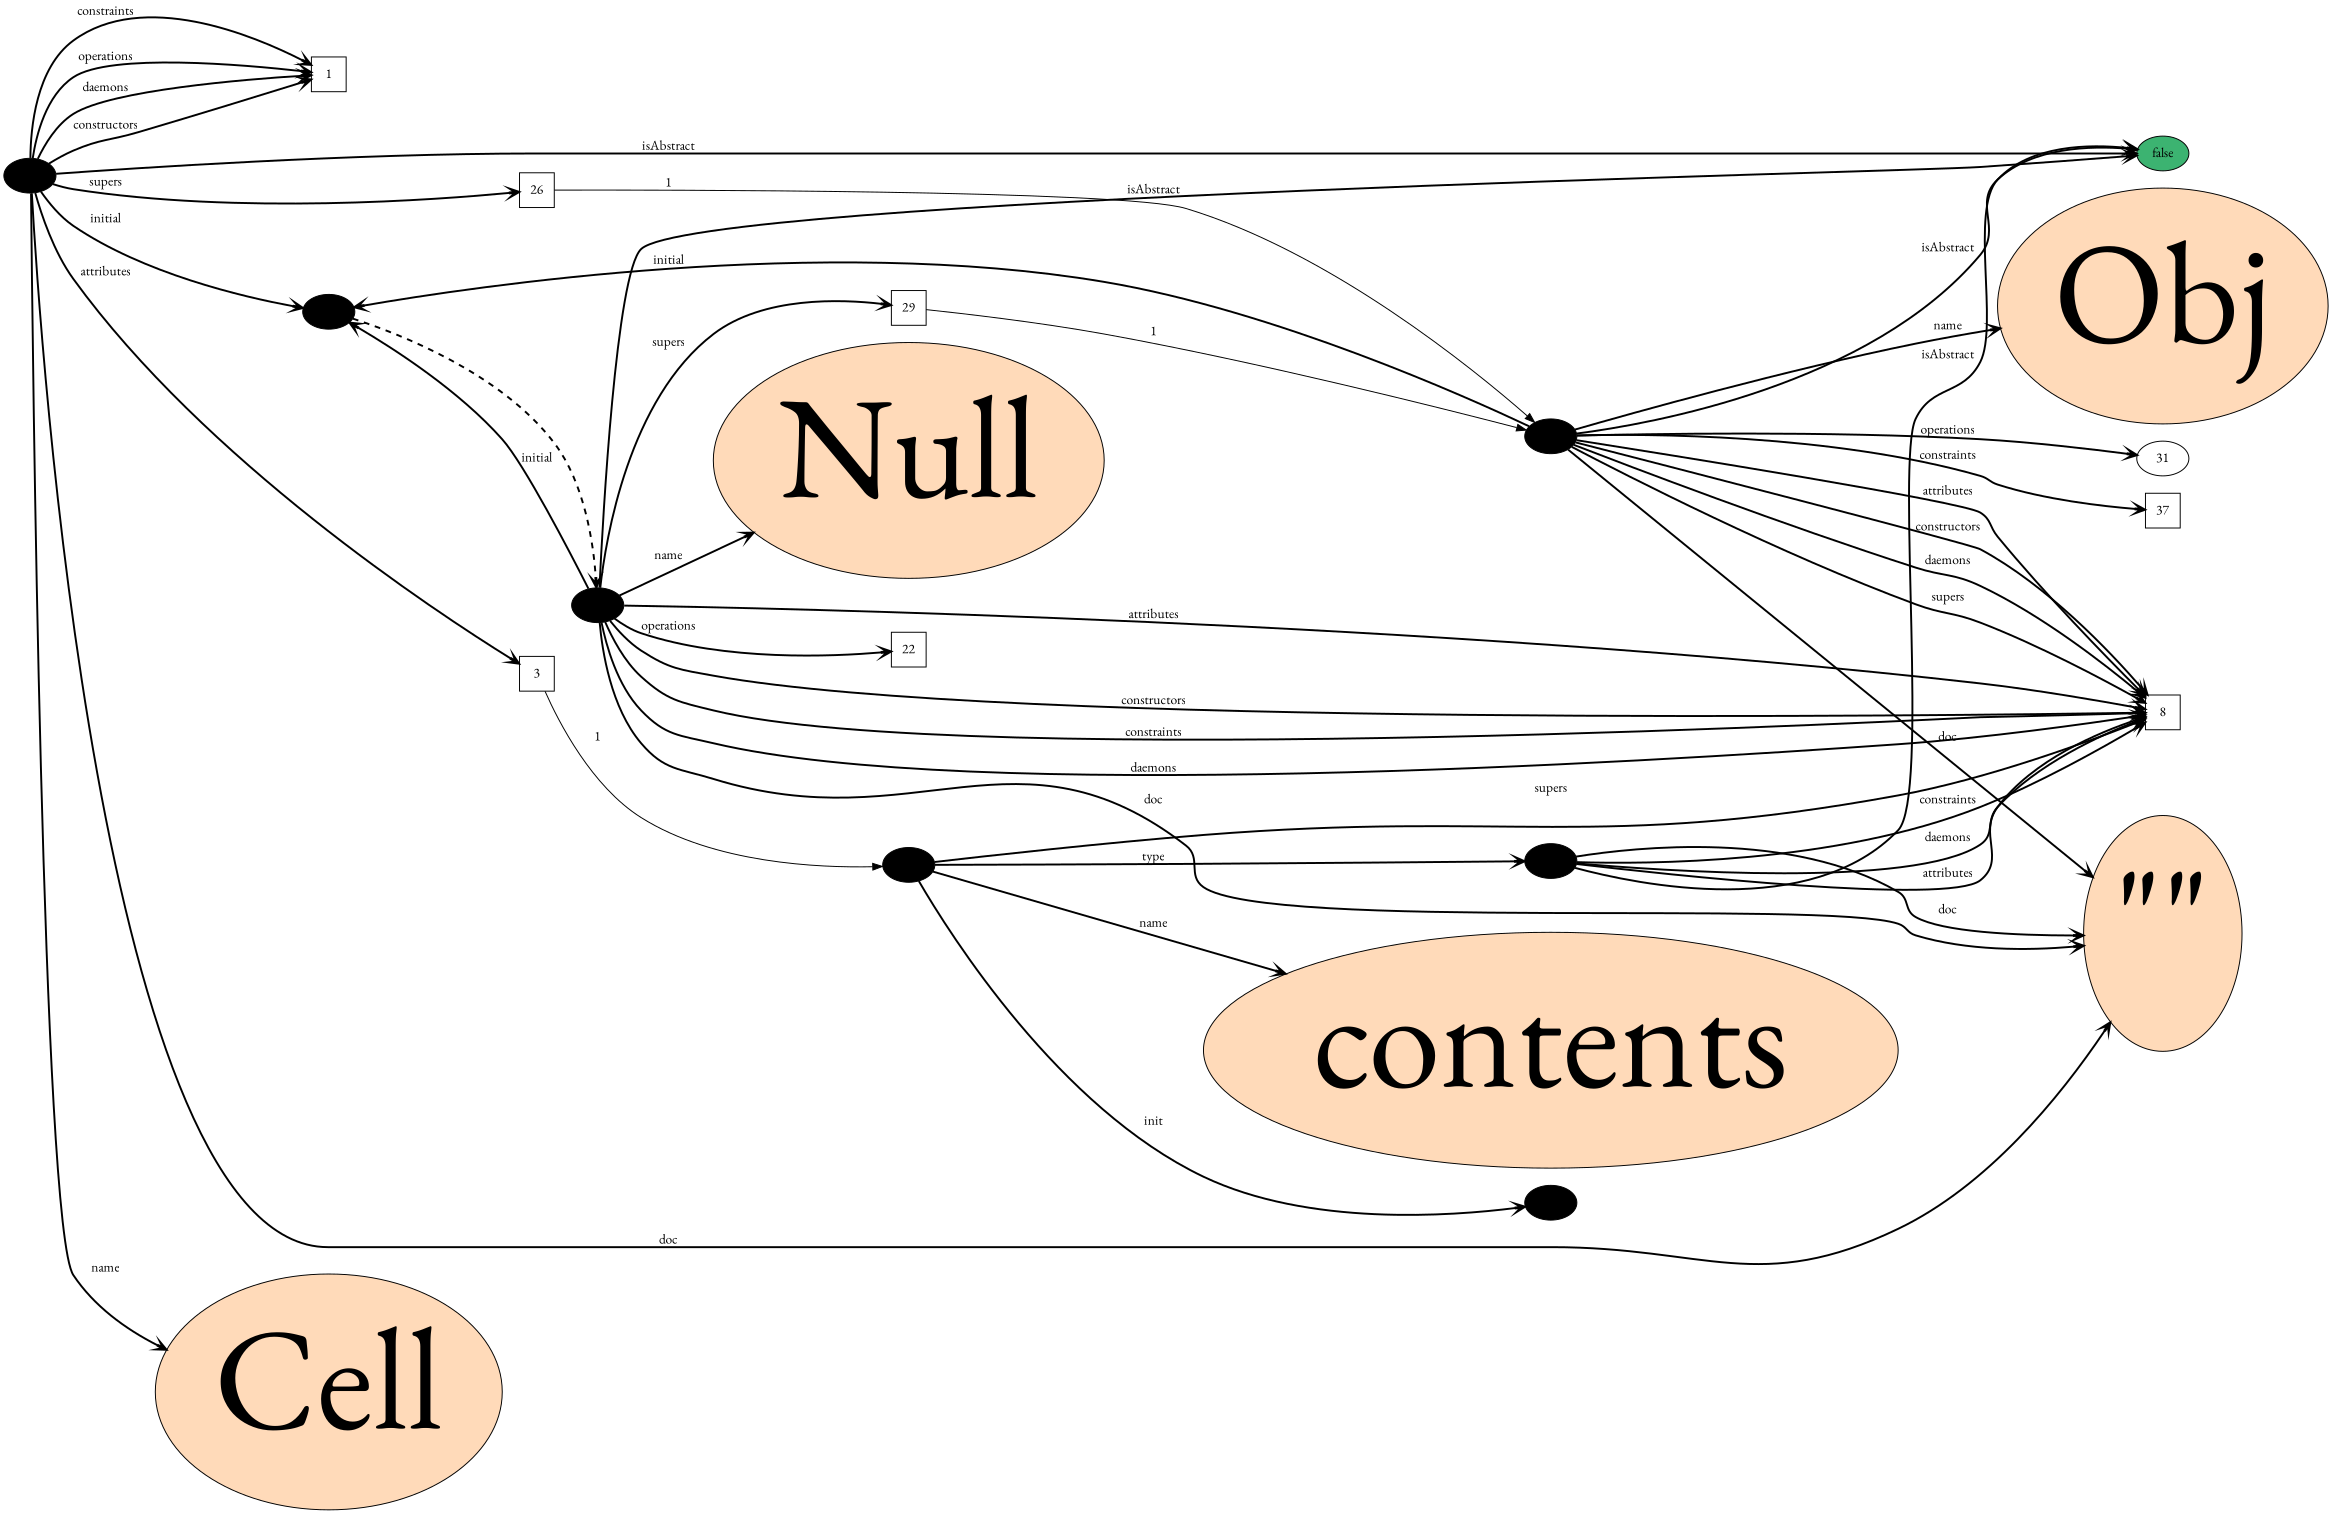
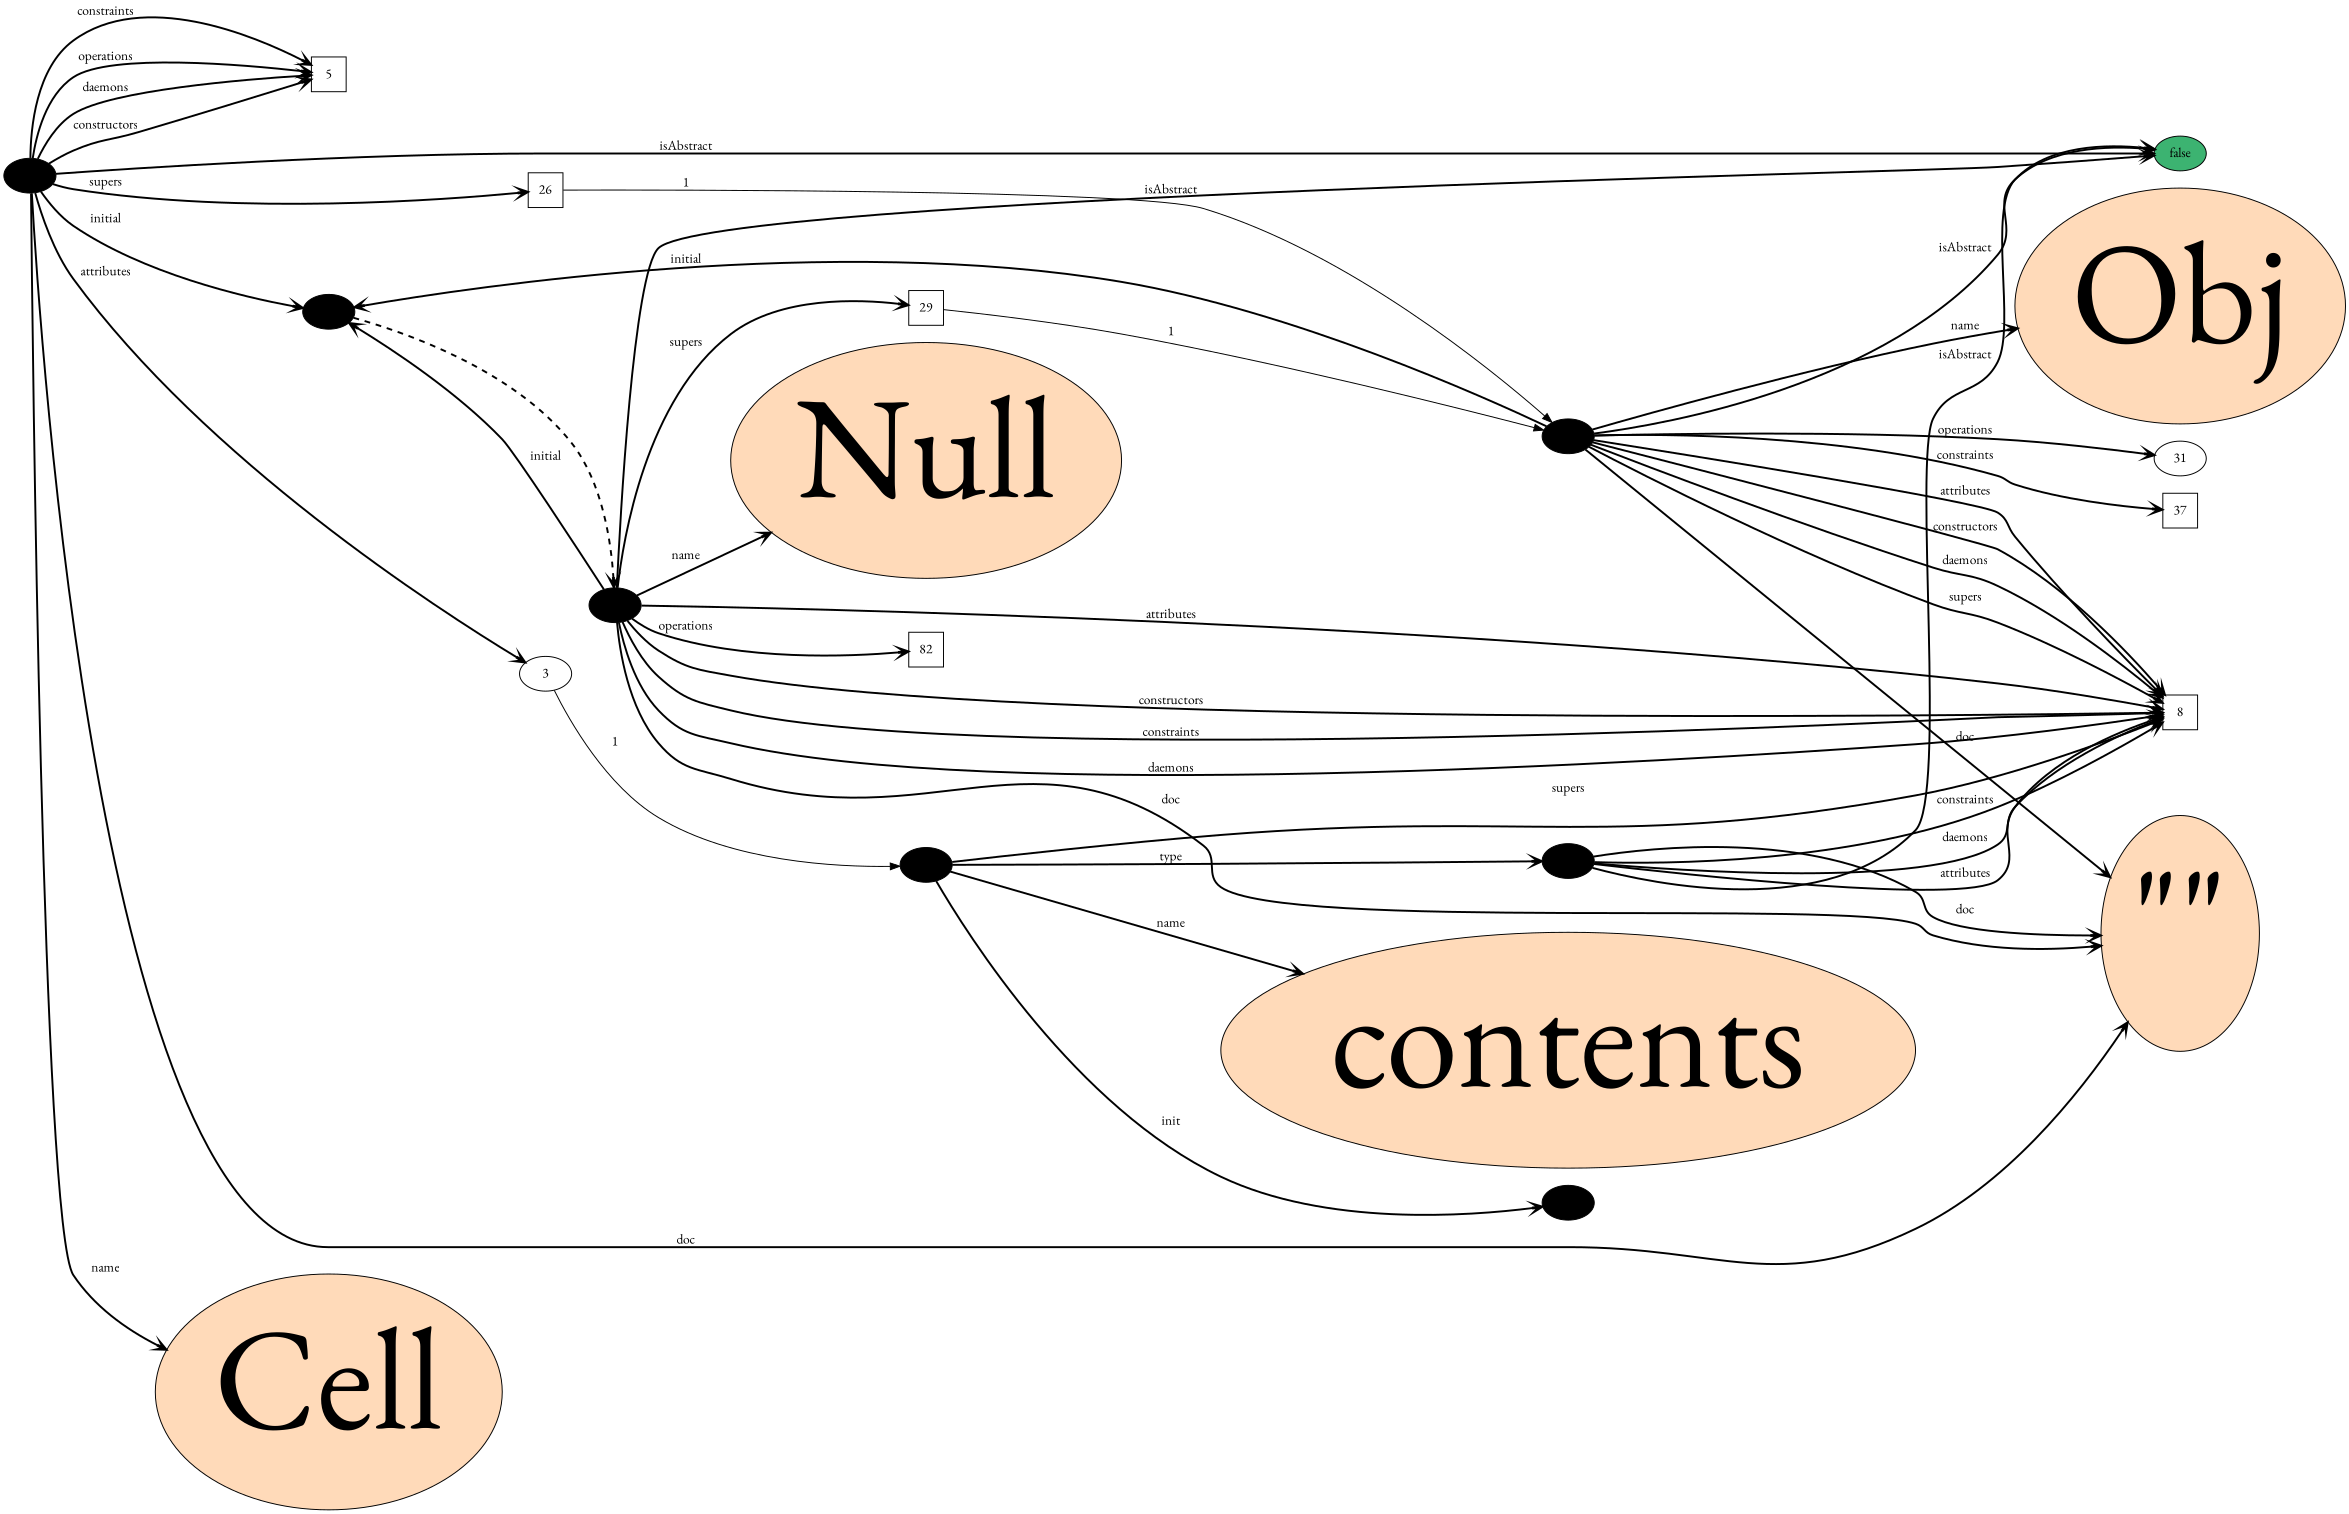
node "1": label "1" -> "5"
node "22": label "22" -> "82"
node "3": shape square -> ellipse
